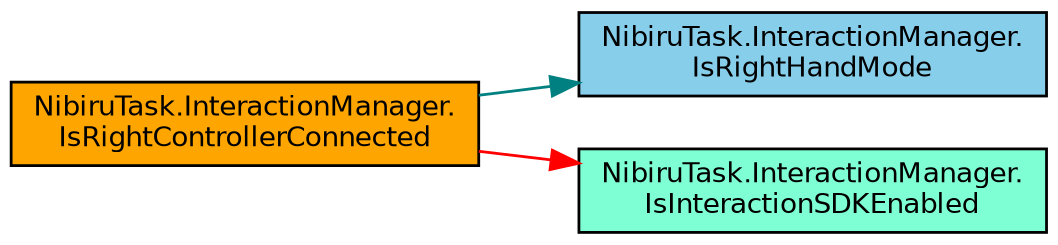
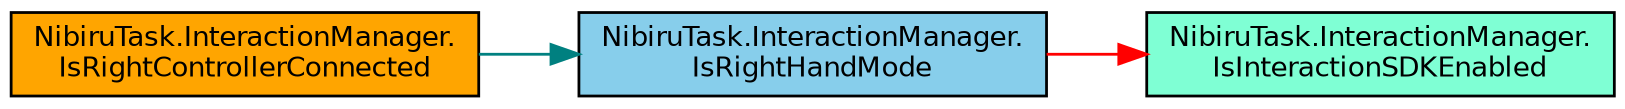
edge "NibiruTask.InteractionManager. IsRightControllerConnected" -> "NibiruTask.InteractionManager. IsInteractionSDKEnabled": now "NibiruTask.InteractionManager. IsRightHandMode" -> "NibiruTask.InteractionManager. IsInteractionSDKEnabled"
